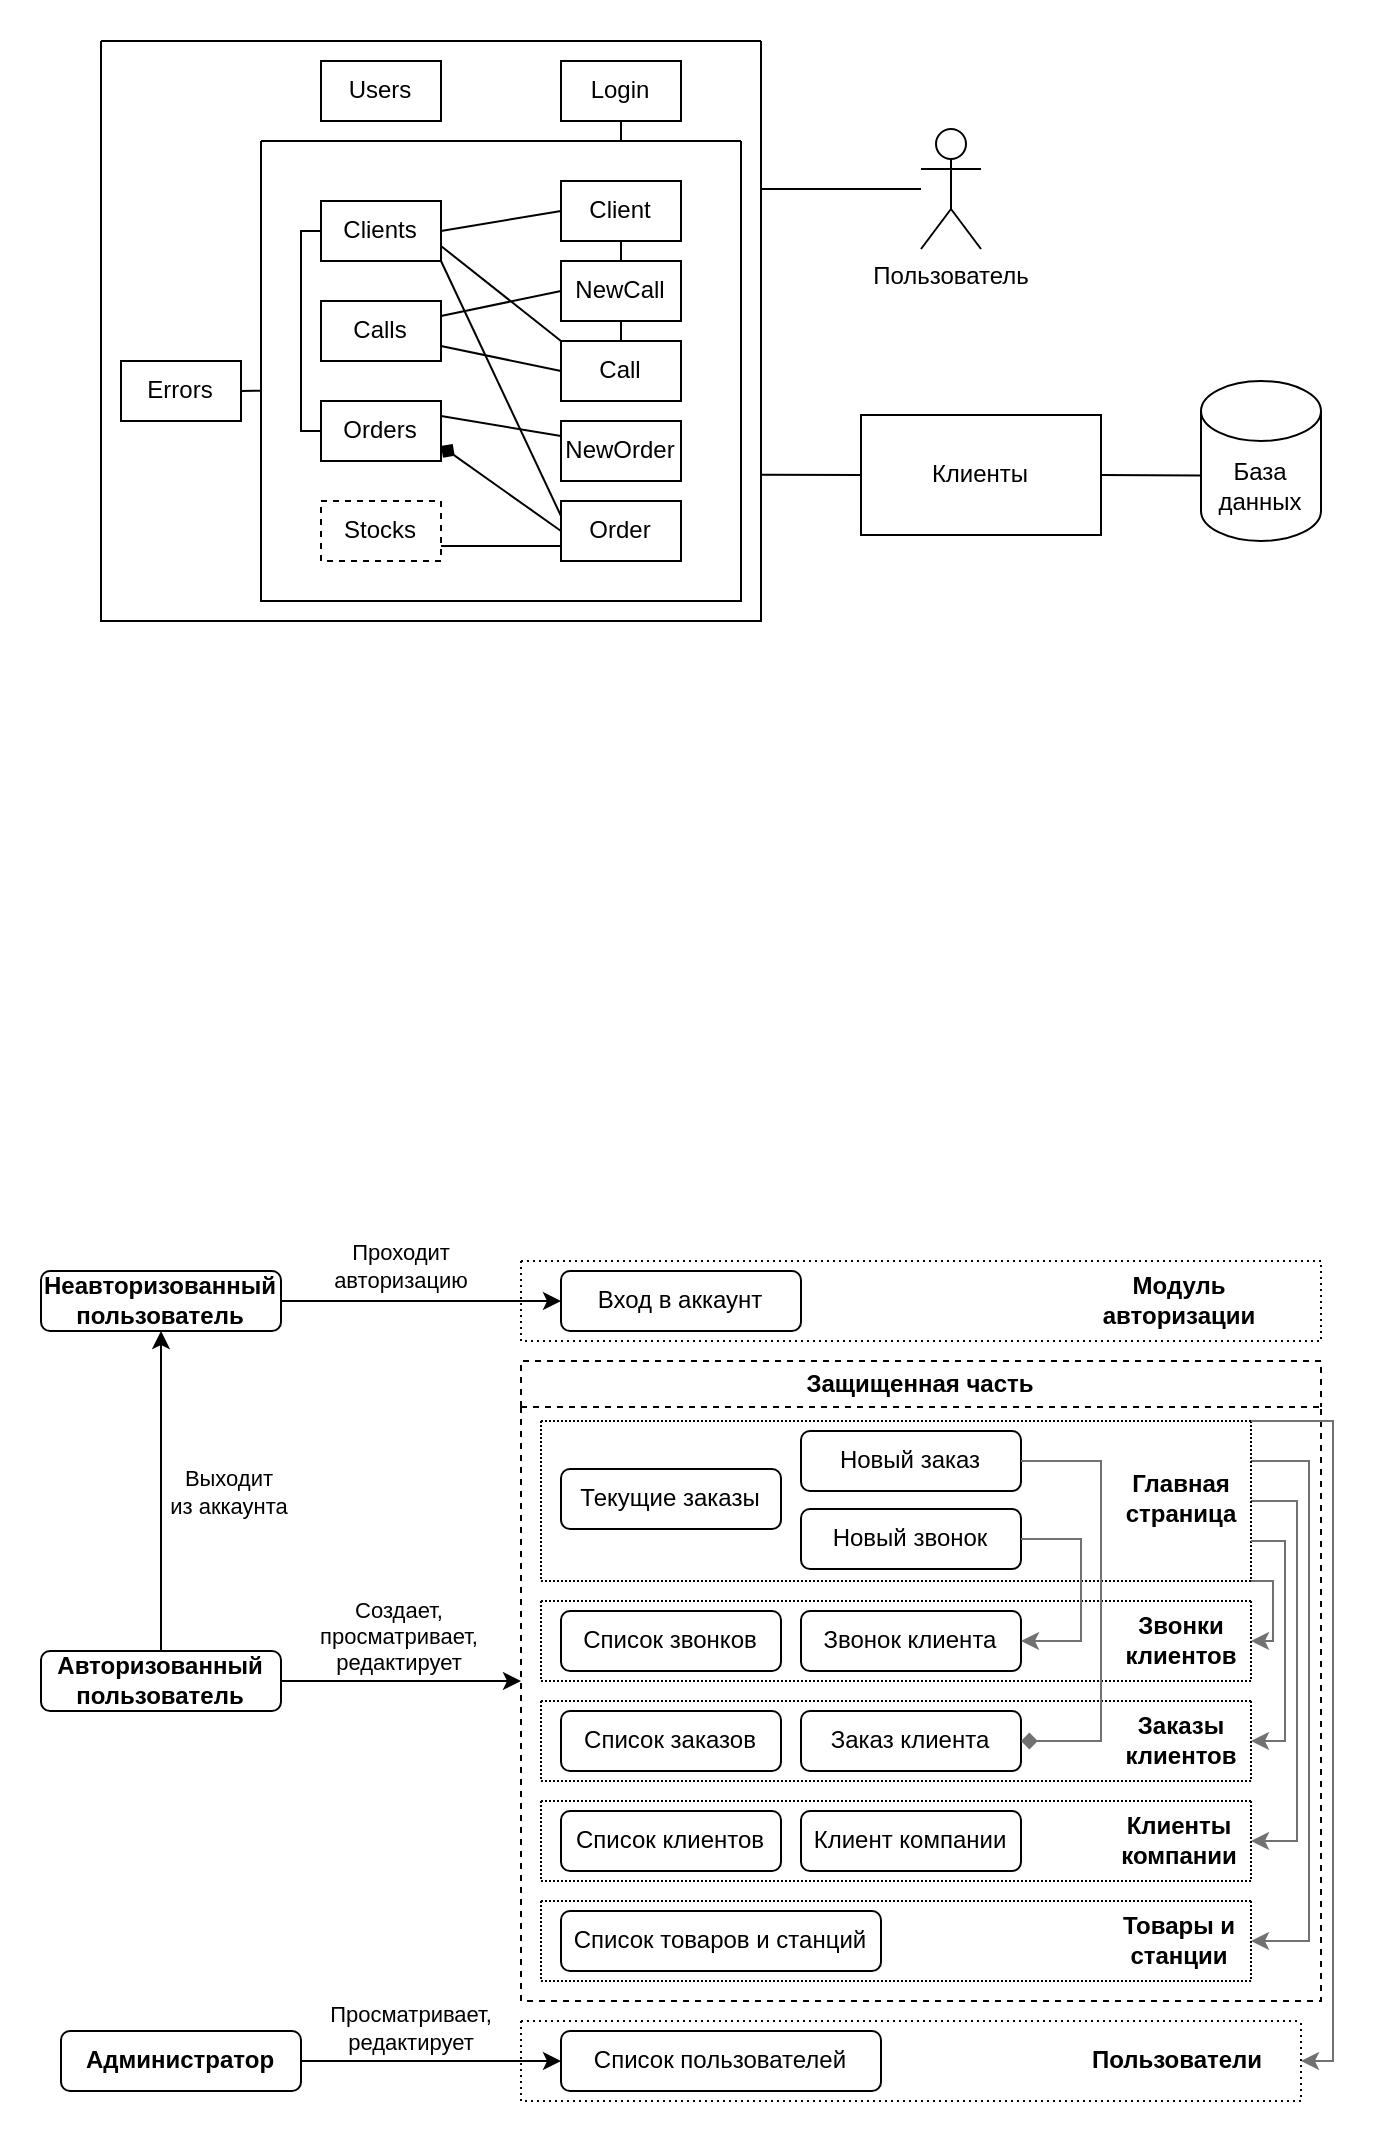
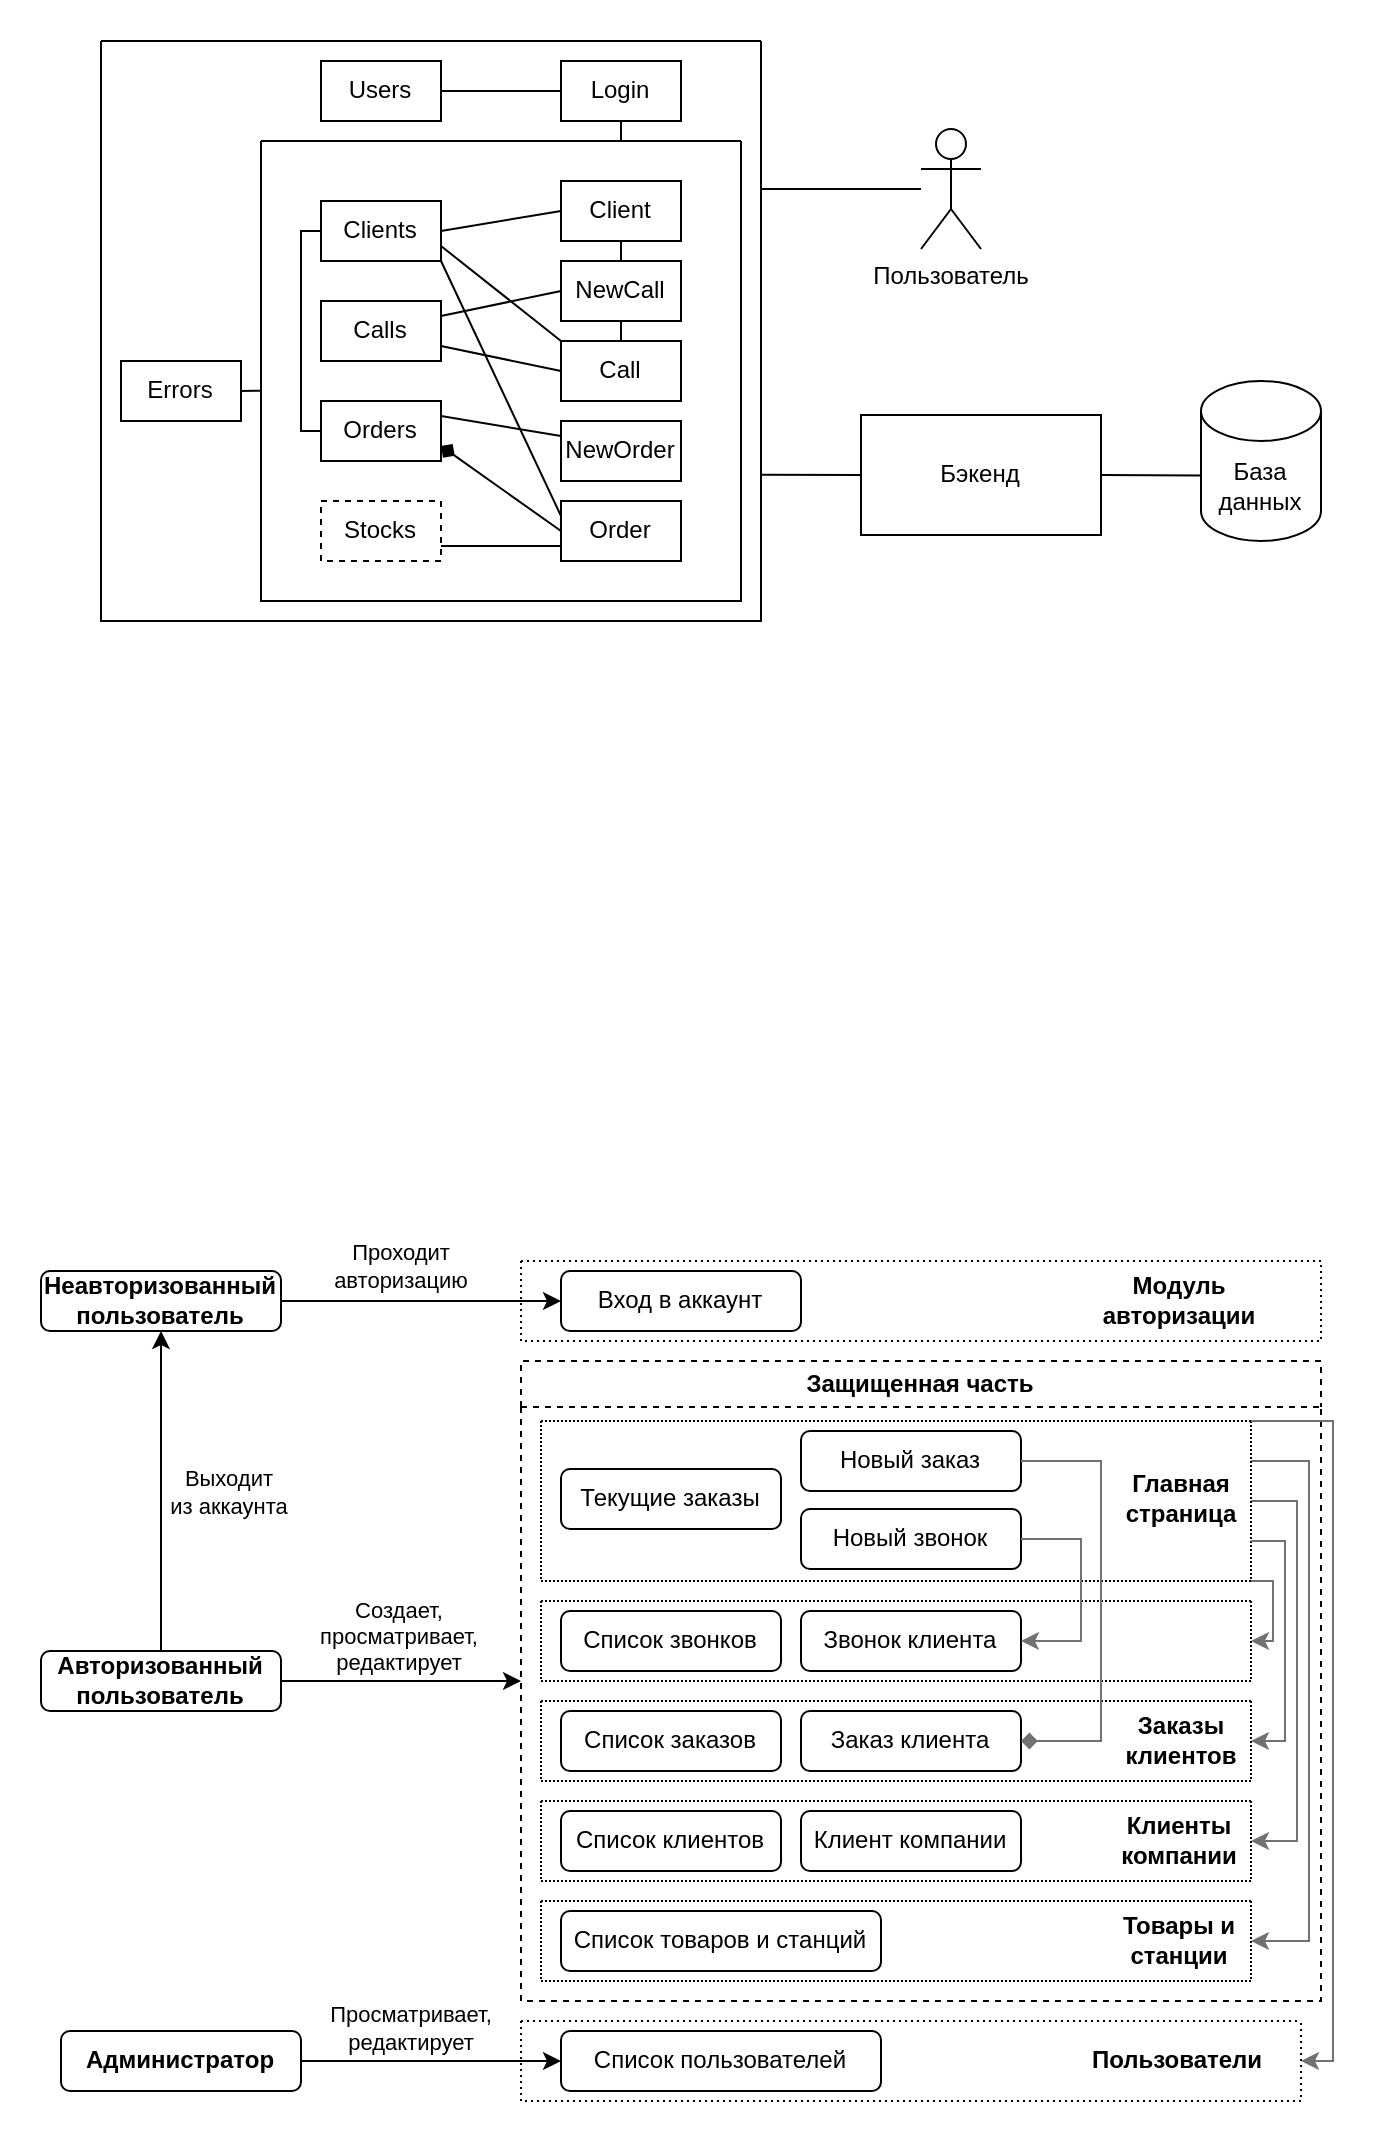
edge "Users" -- "Login": added
node "Клиенты": label "Клиенты" -> "Бэкенд"
node "Звонки клиентов": removed
